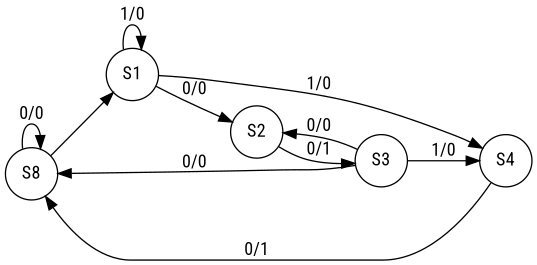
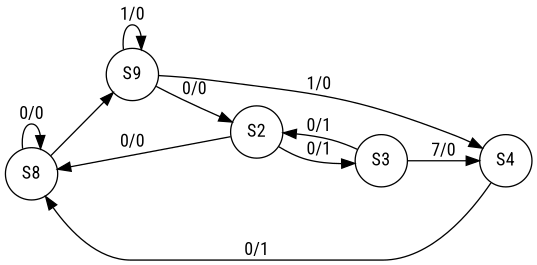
node "S1": label "S1" -> "S9"
edge "S3" -> "S2": label "0/0" -> "0/1"
edge "S3" -> "S4": label "1/0" -> "7/0"
edge "S3" -> "S8": now "S2" -> "S8"
